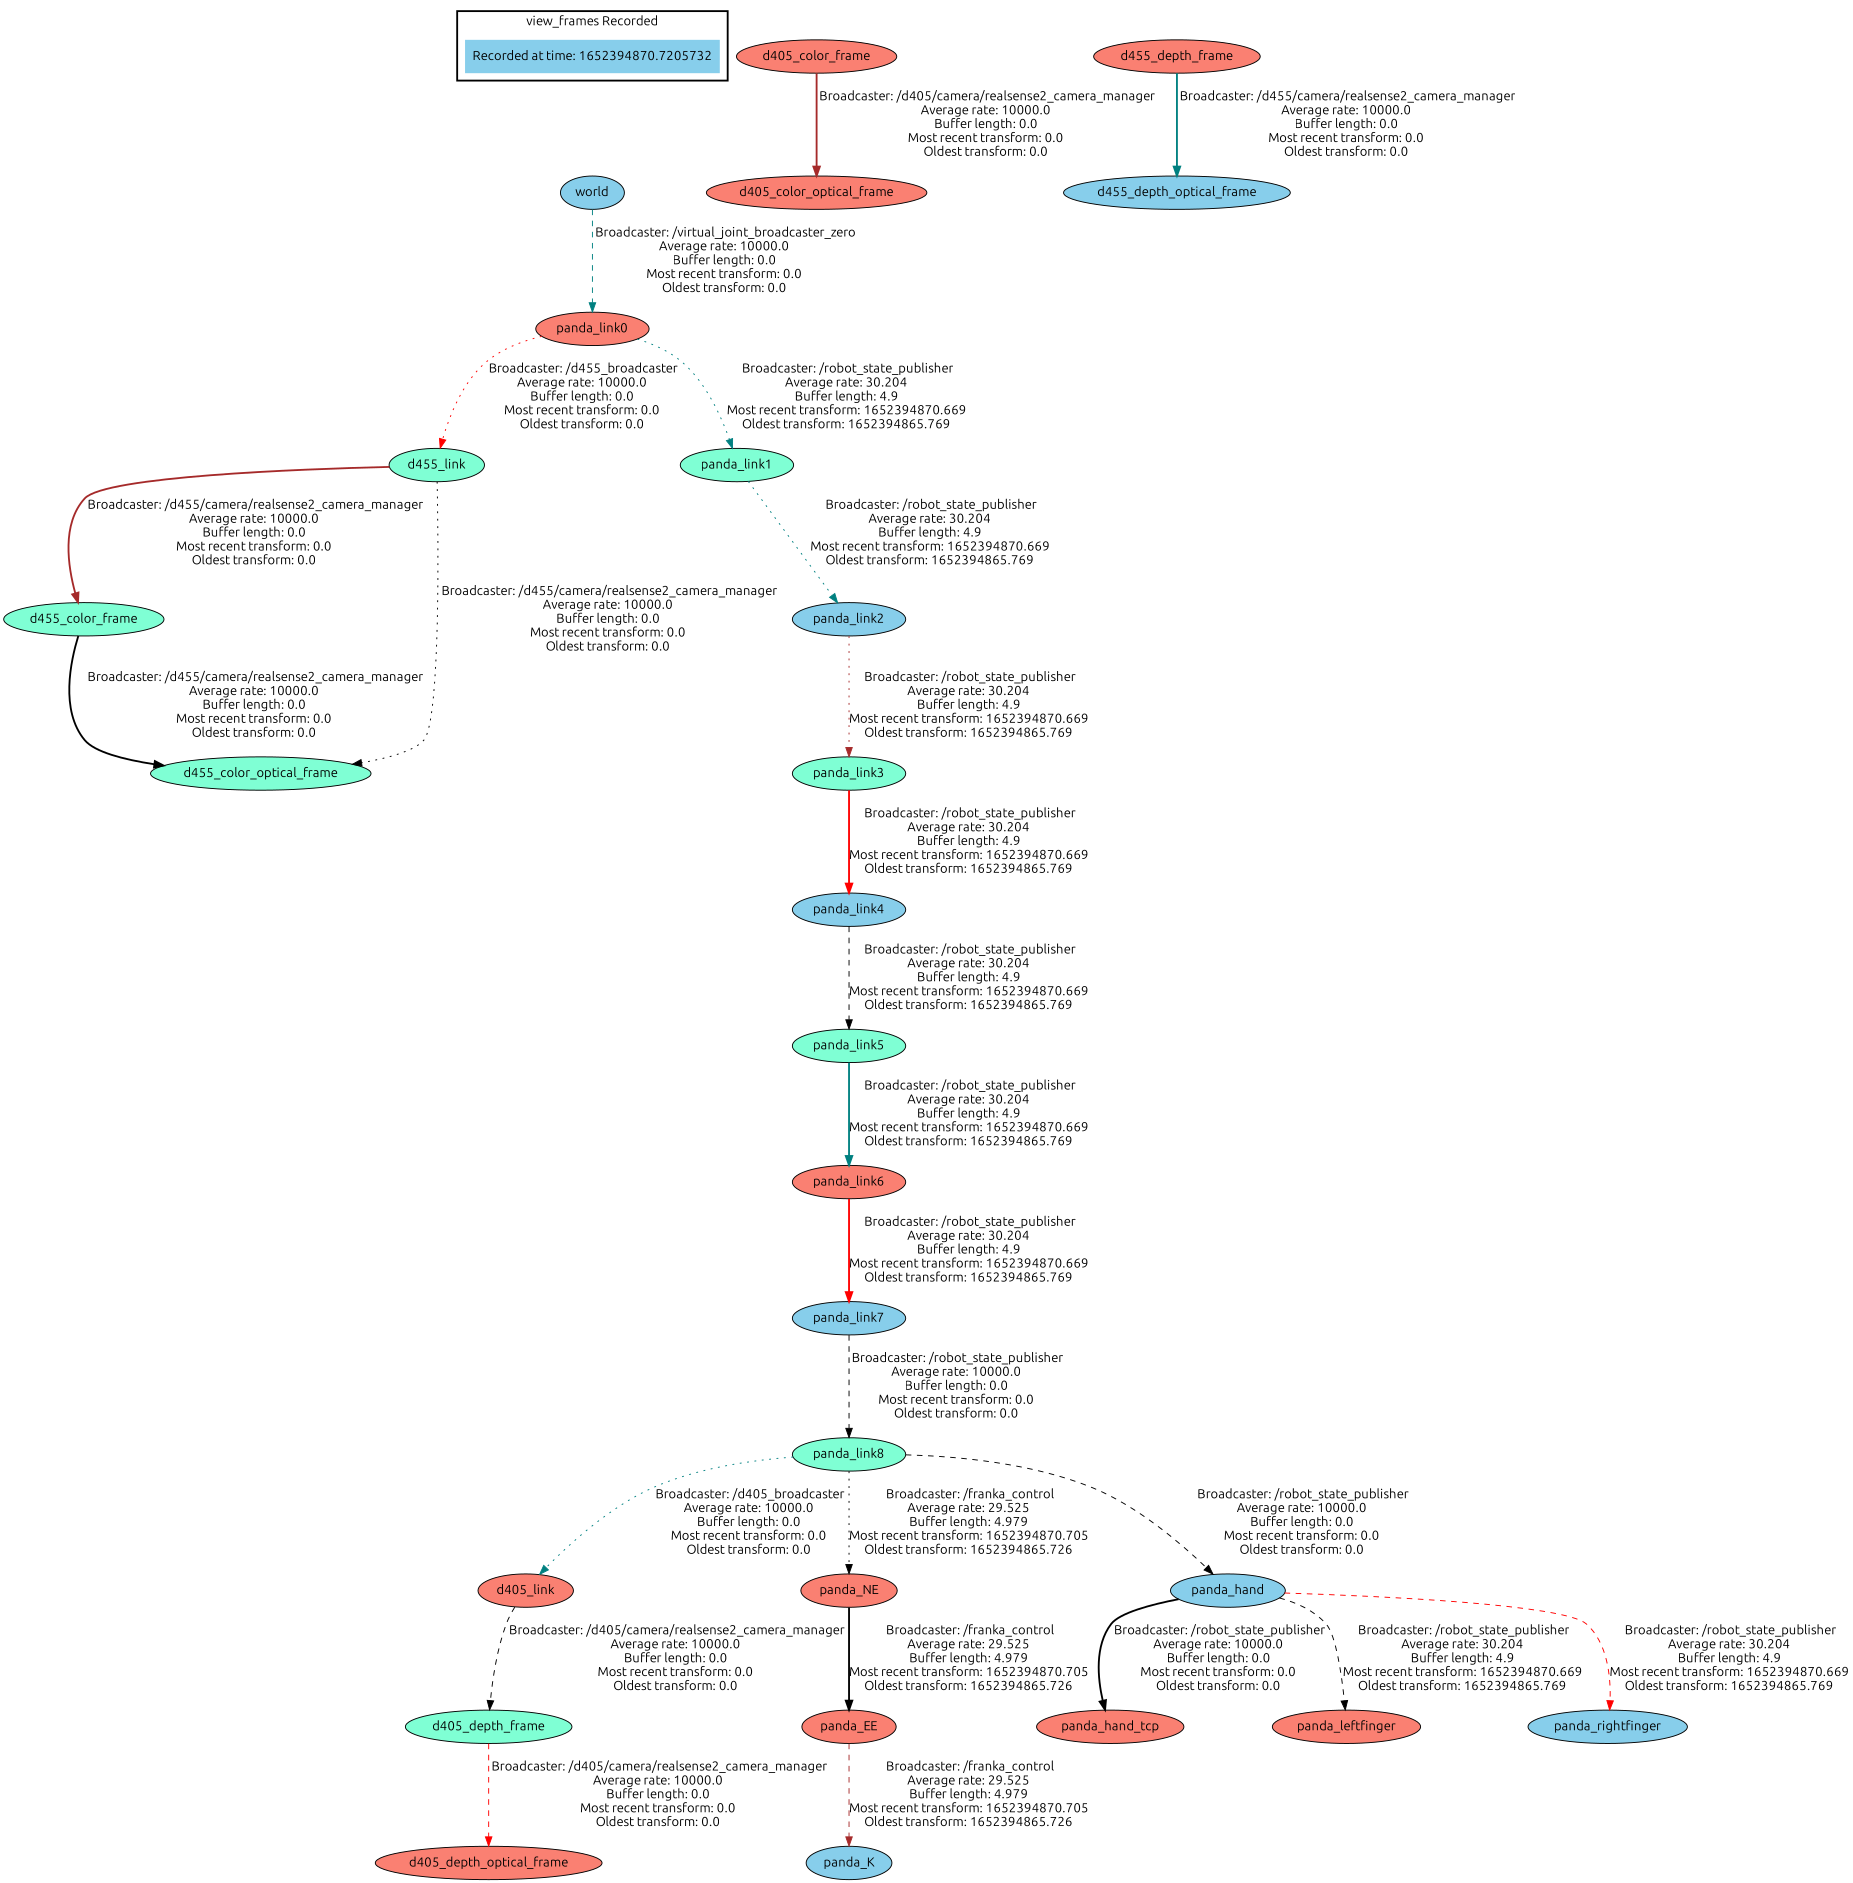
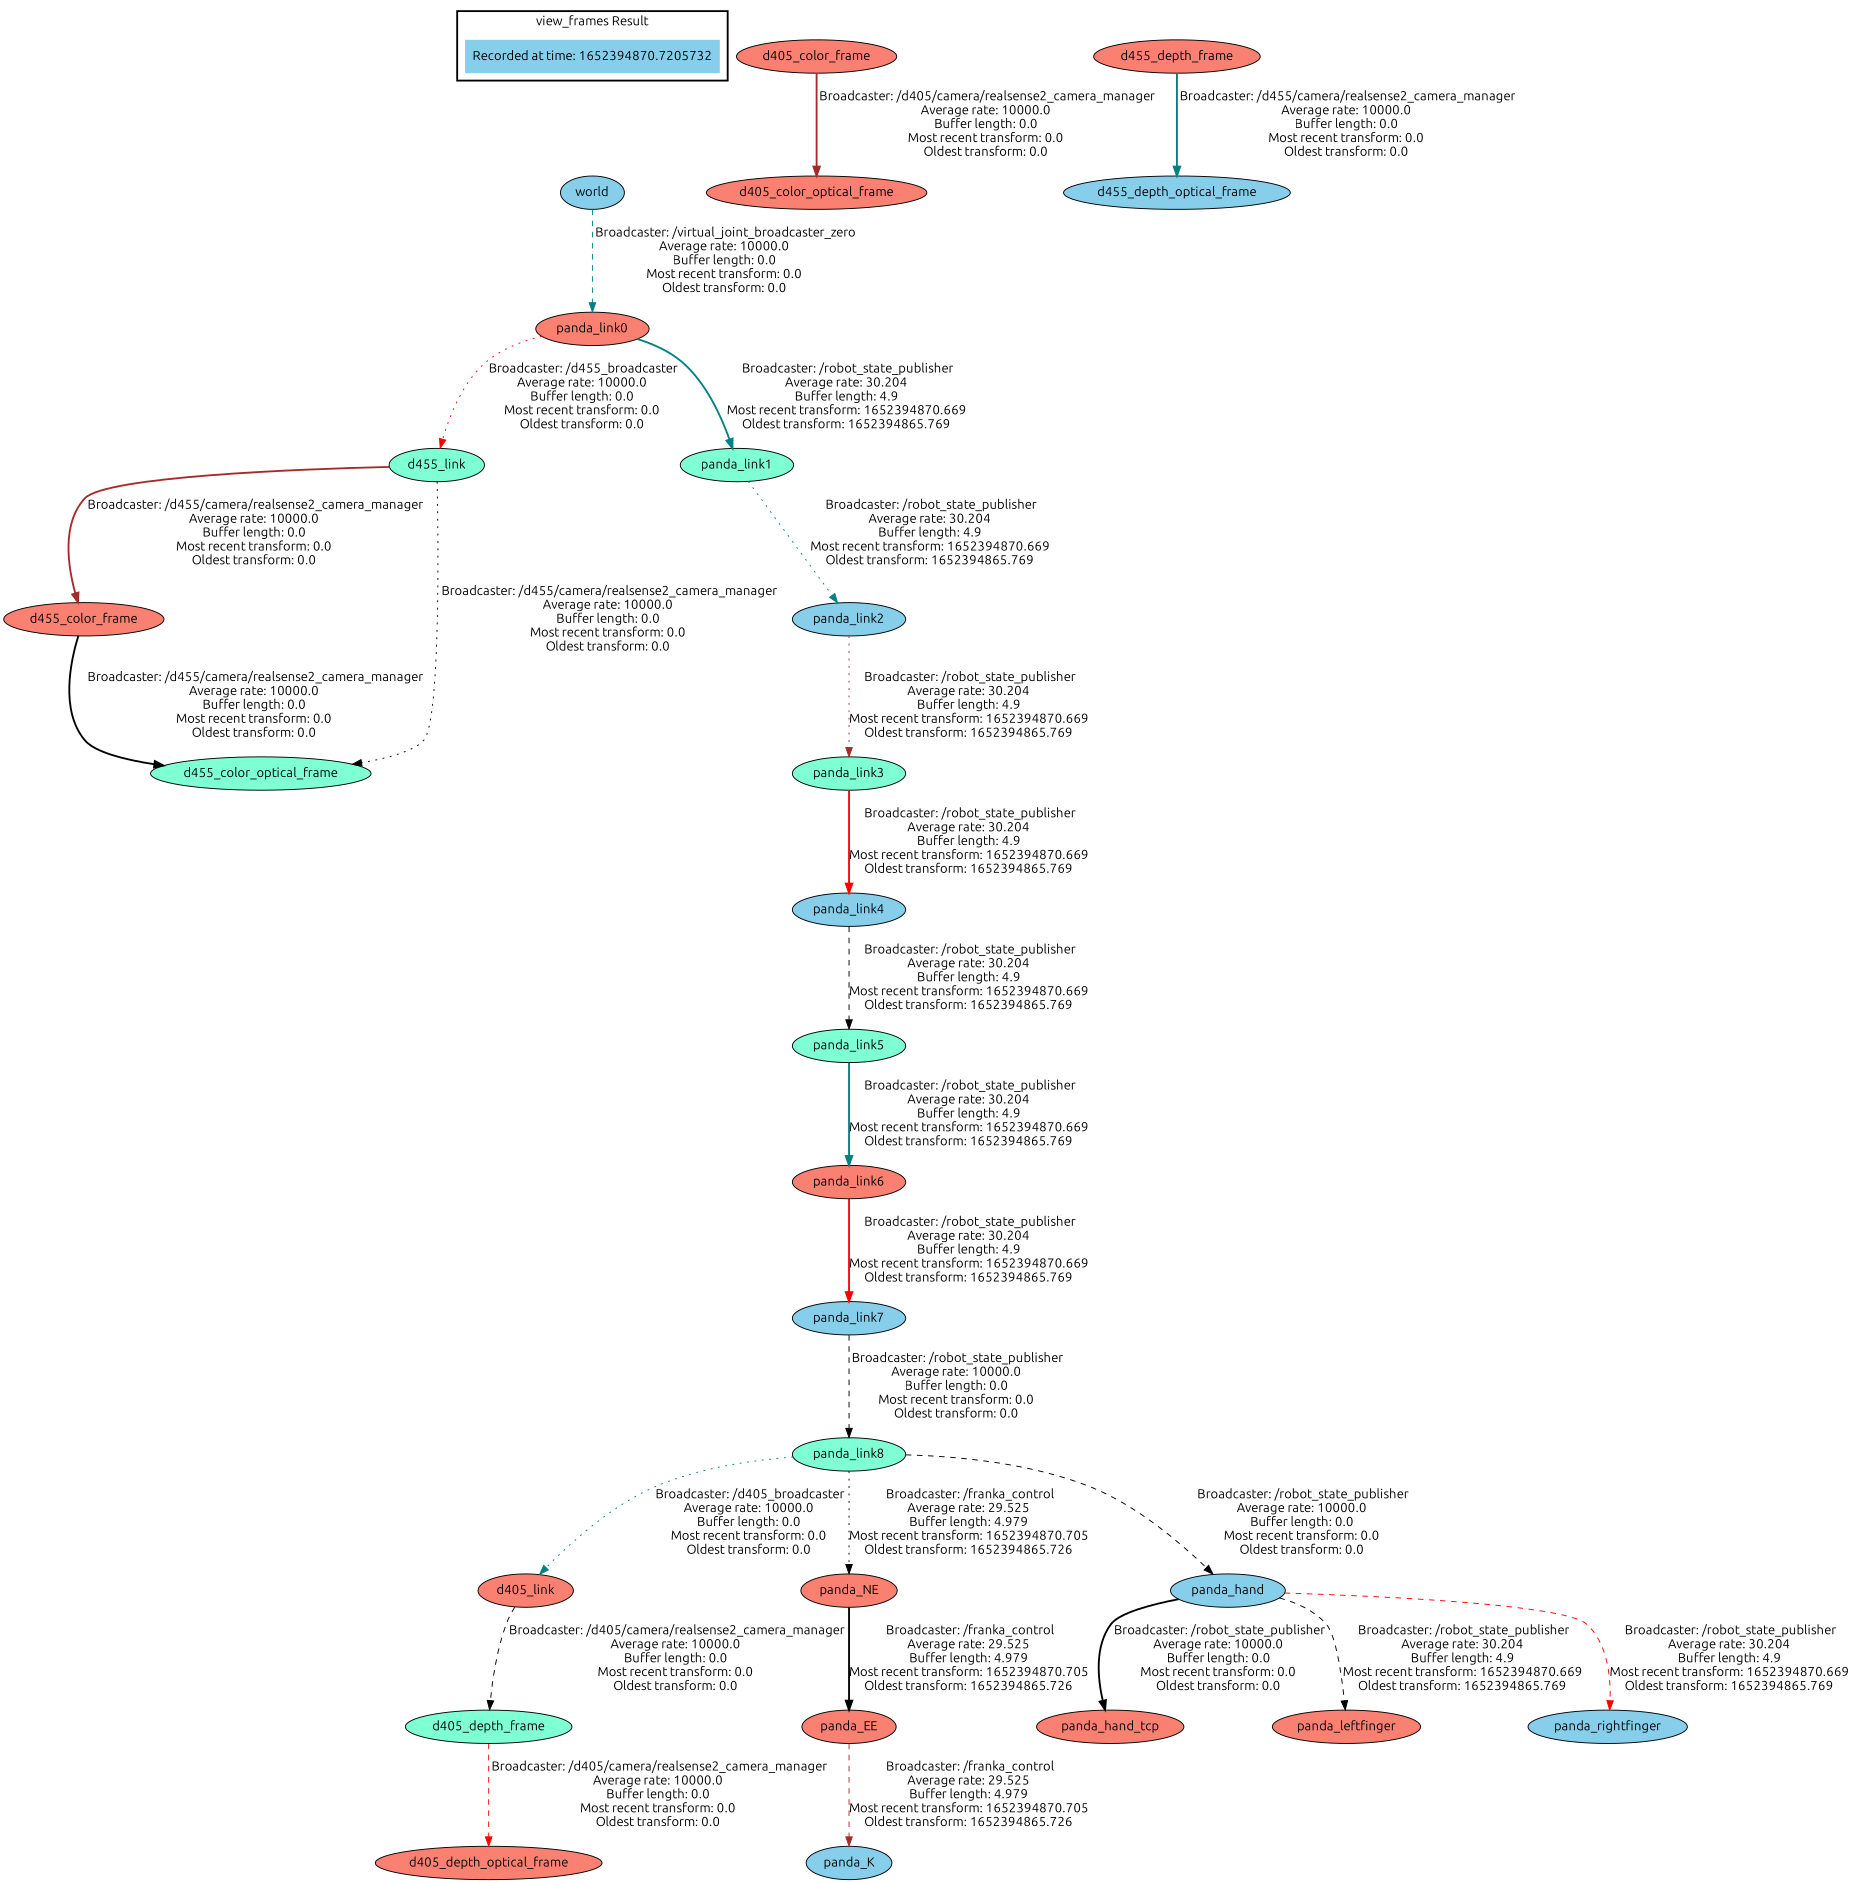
cluster "view_frames Recorded": label "view_frames Recorded" -> "view_frames Result"
edge "panda_link0" -> "panda_link1": style dotted -> bold
node "d455_color_frame": fillcolor aquamarine -> salmon
